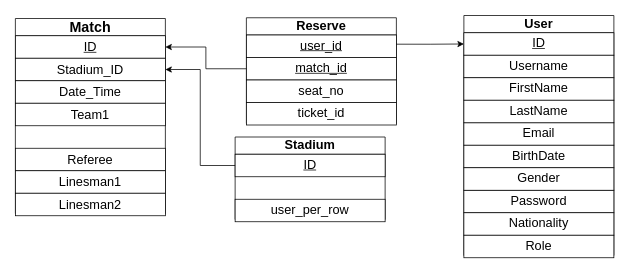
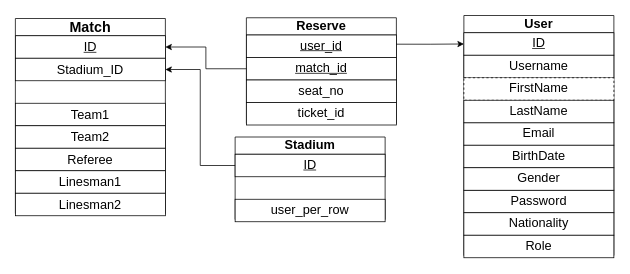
node "FirstName": style solid -> dashed
node "Date_Time": removed
node "Team2": added
